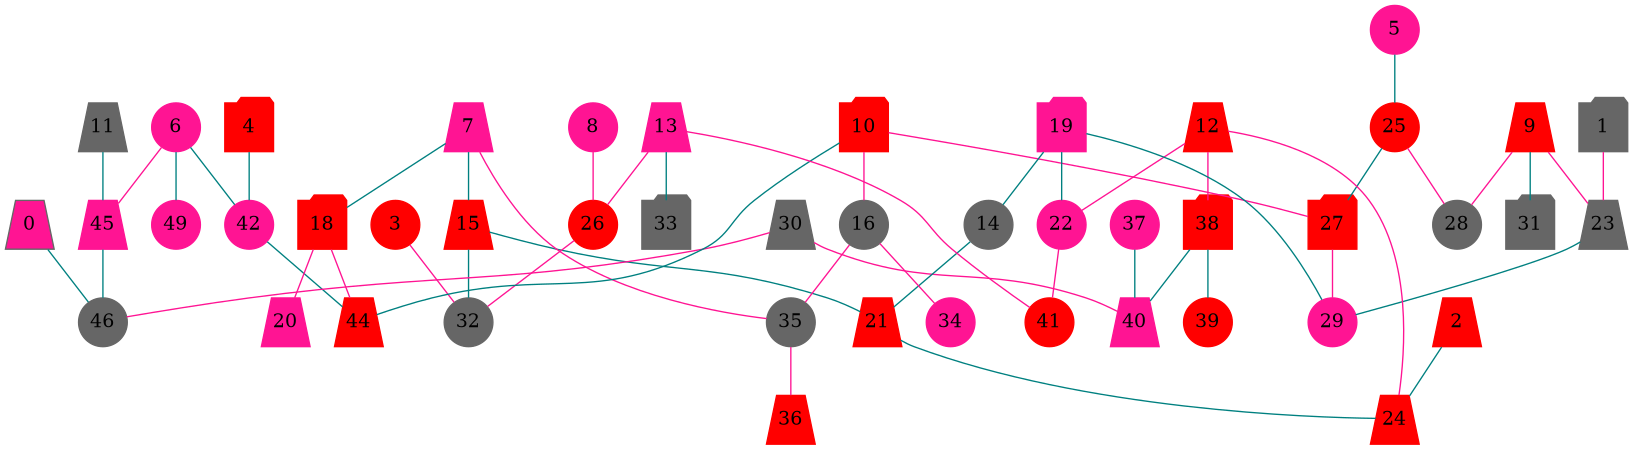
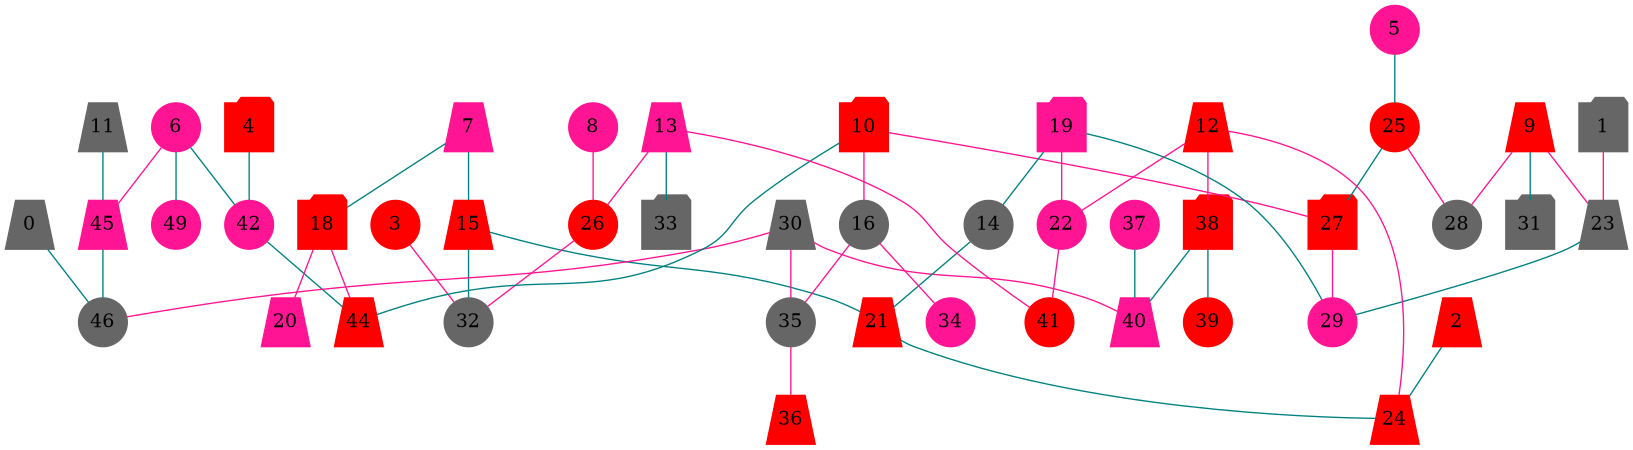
edge "19" -- "22": color teal -> deeppink
node "0": fillcolor deeppink -> gray40
edge "7" -- "35": now "30" -- "35"
